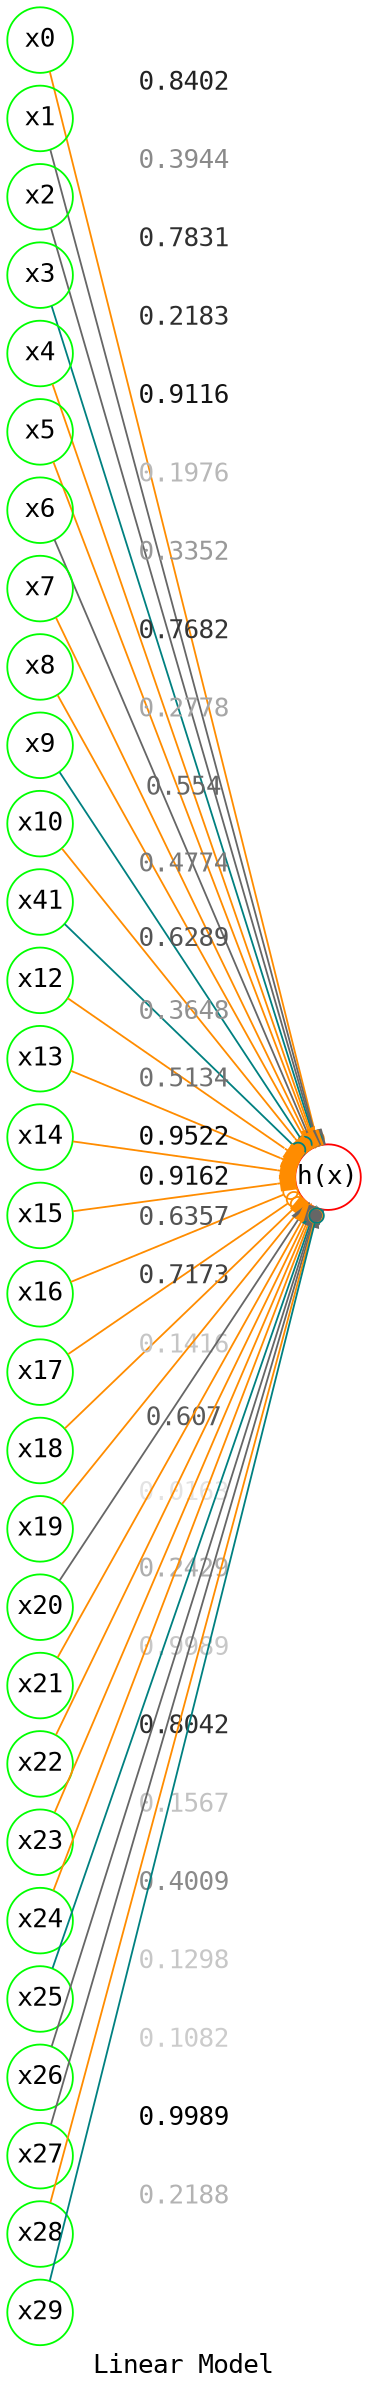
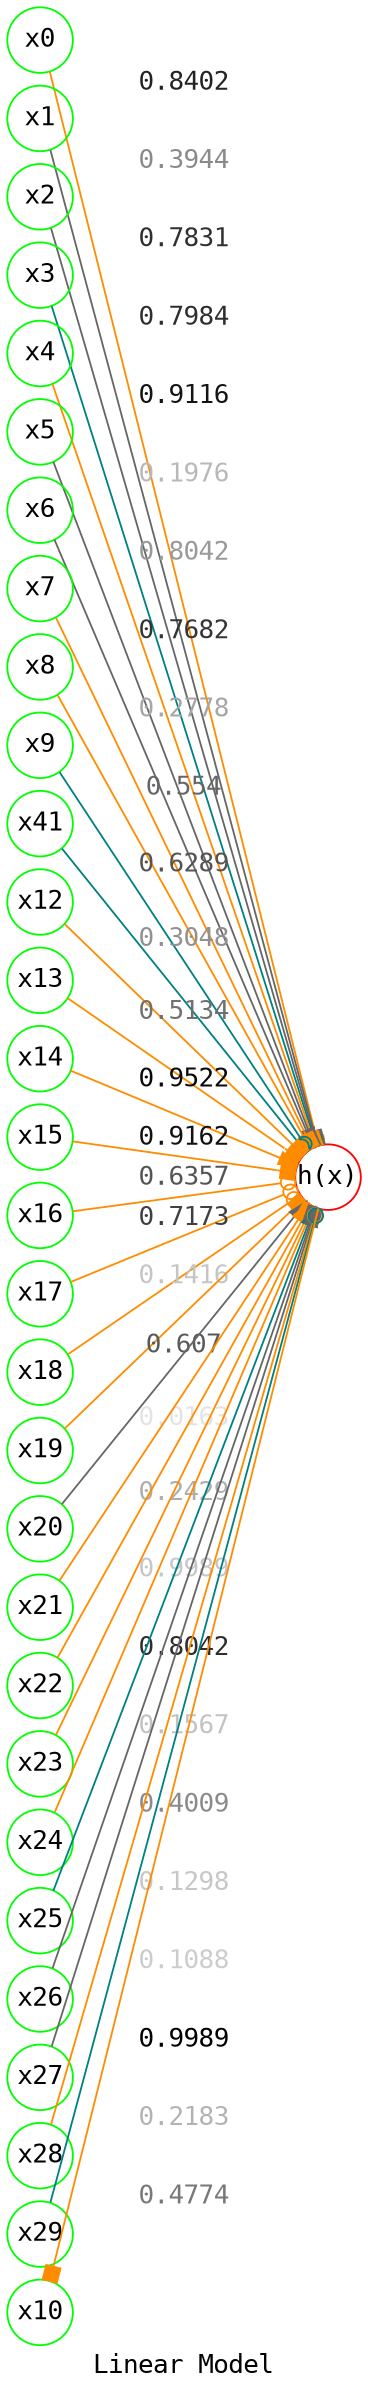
edge "x3" -> "h(x)": label "0.2183" -> "0.7984"
edge "x6" -> "h(x)": label "0.3352" -> "0.8042"
edge "x5" -> "h(x)": color darkorange -> gray40
edge "x10" -> "h(x)": reversed
edge "x12" -> "h(x)": label "0.3648" -> "0.3048"
edge "x14" -> "h(x)": arrowhead box -> normal
edge "x27" -> "h(x)": label "0.1082" -> "0.1088"
edge "x29" -> "h(x)": label "0.2188" -> "0.2183"
